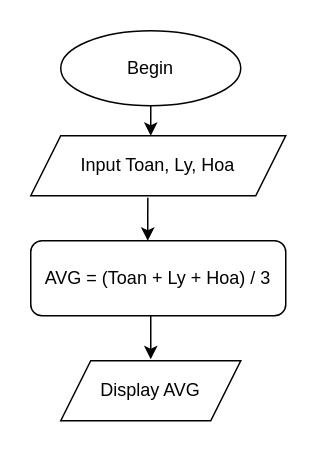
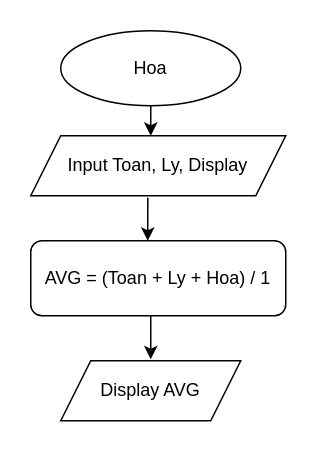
node "Begin": label "Begin" -> "Hoa"
node "Input Toan, Ly, Hoa": label "Input Toan, Ly, Hoa" -> "Input Toan, Ly, Display"
node "AVG = (Toan + Ly + Hoa) / 3": label "AVG = (Toan + Ly + Hoa) / 3" -> "AVG = (Toan + Ly + Hoa) / 1"
